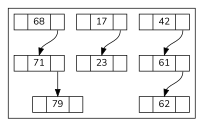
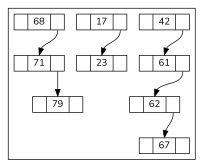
node "67": added
